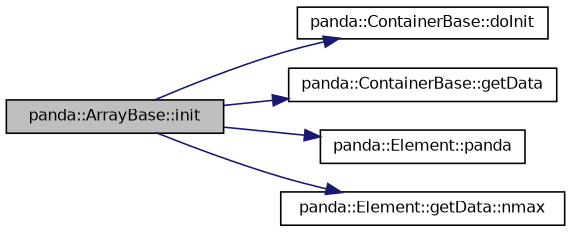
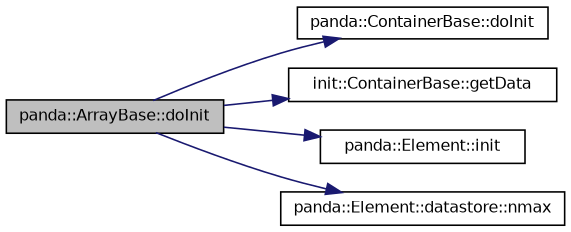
node "panda::ContainerBase::getData": label "panda::ContainerBase::getData" -> "init::ContainerBase::getData"
node "panda::ArrayBase::init": label "panda::ArrayBase::init" -> "panda::ArrayBase::doInit"
node "panda::Element::panda": label "panda::Element::panda" -> "panda::Element::init"
node "panda::Element::getData::nmax": label "panda::Element::getData::nmax" -> "panda::Element::datastore::nmax"
